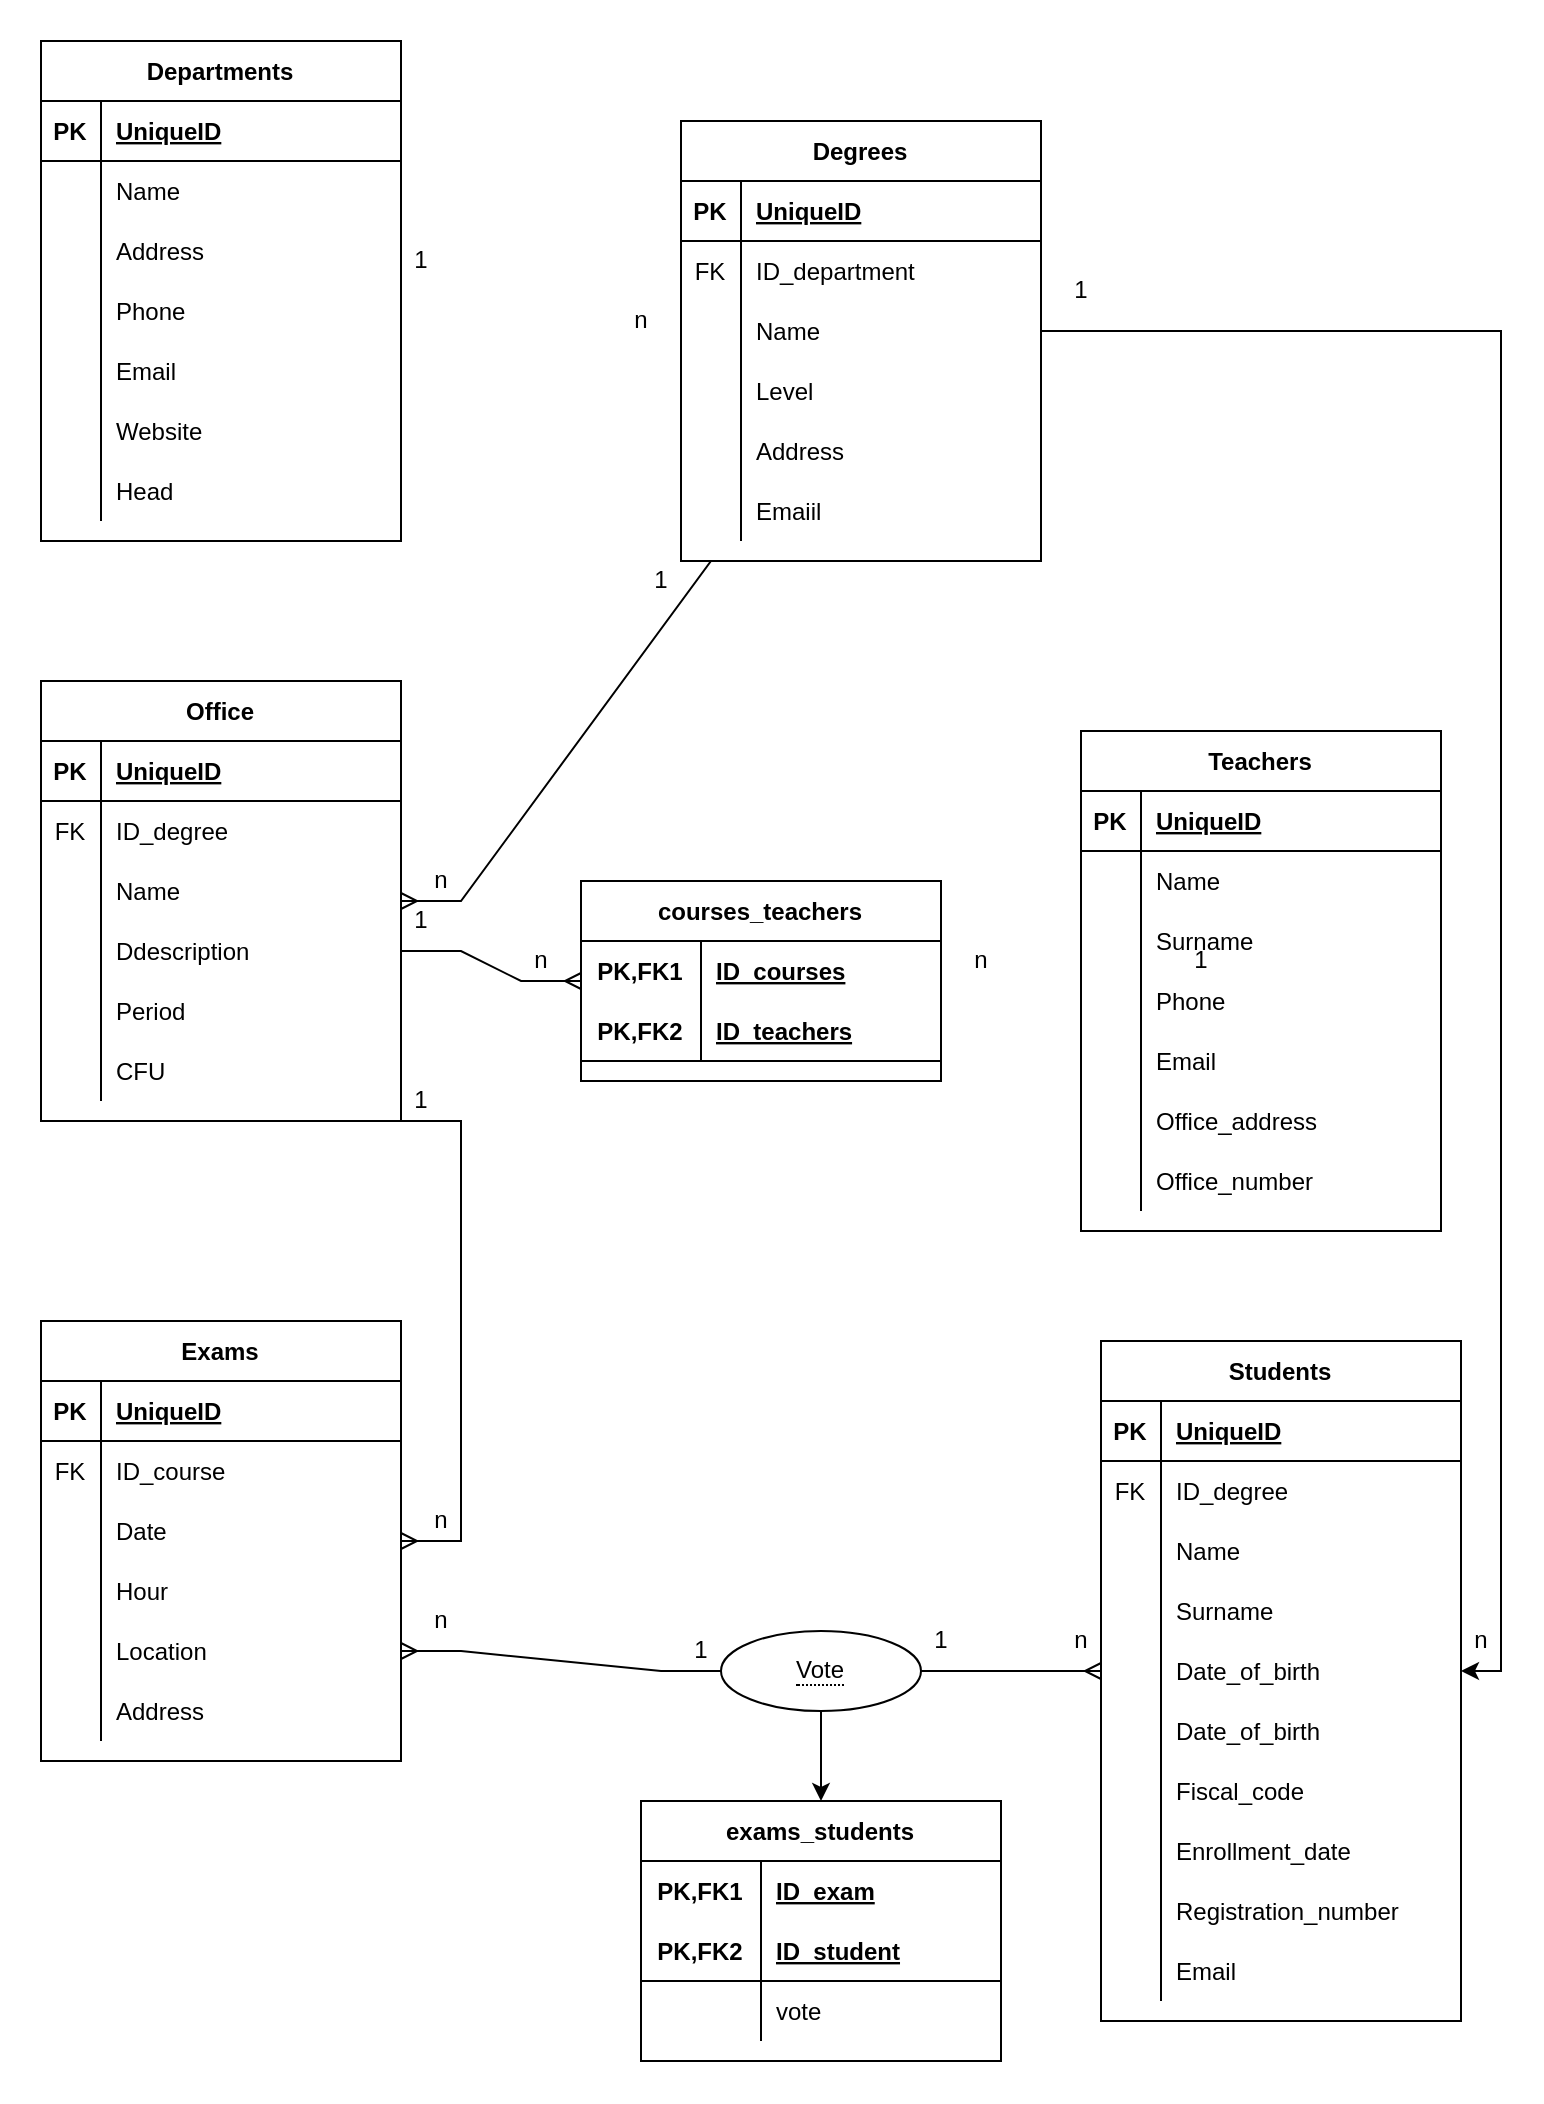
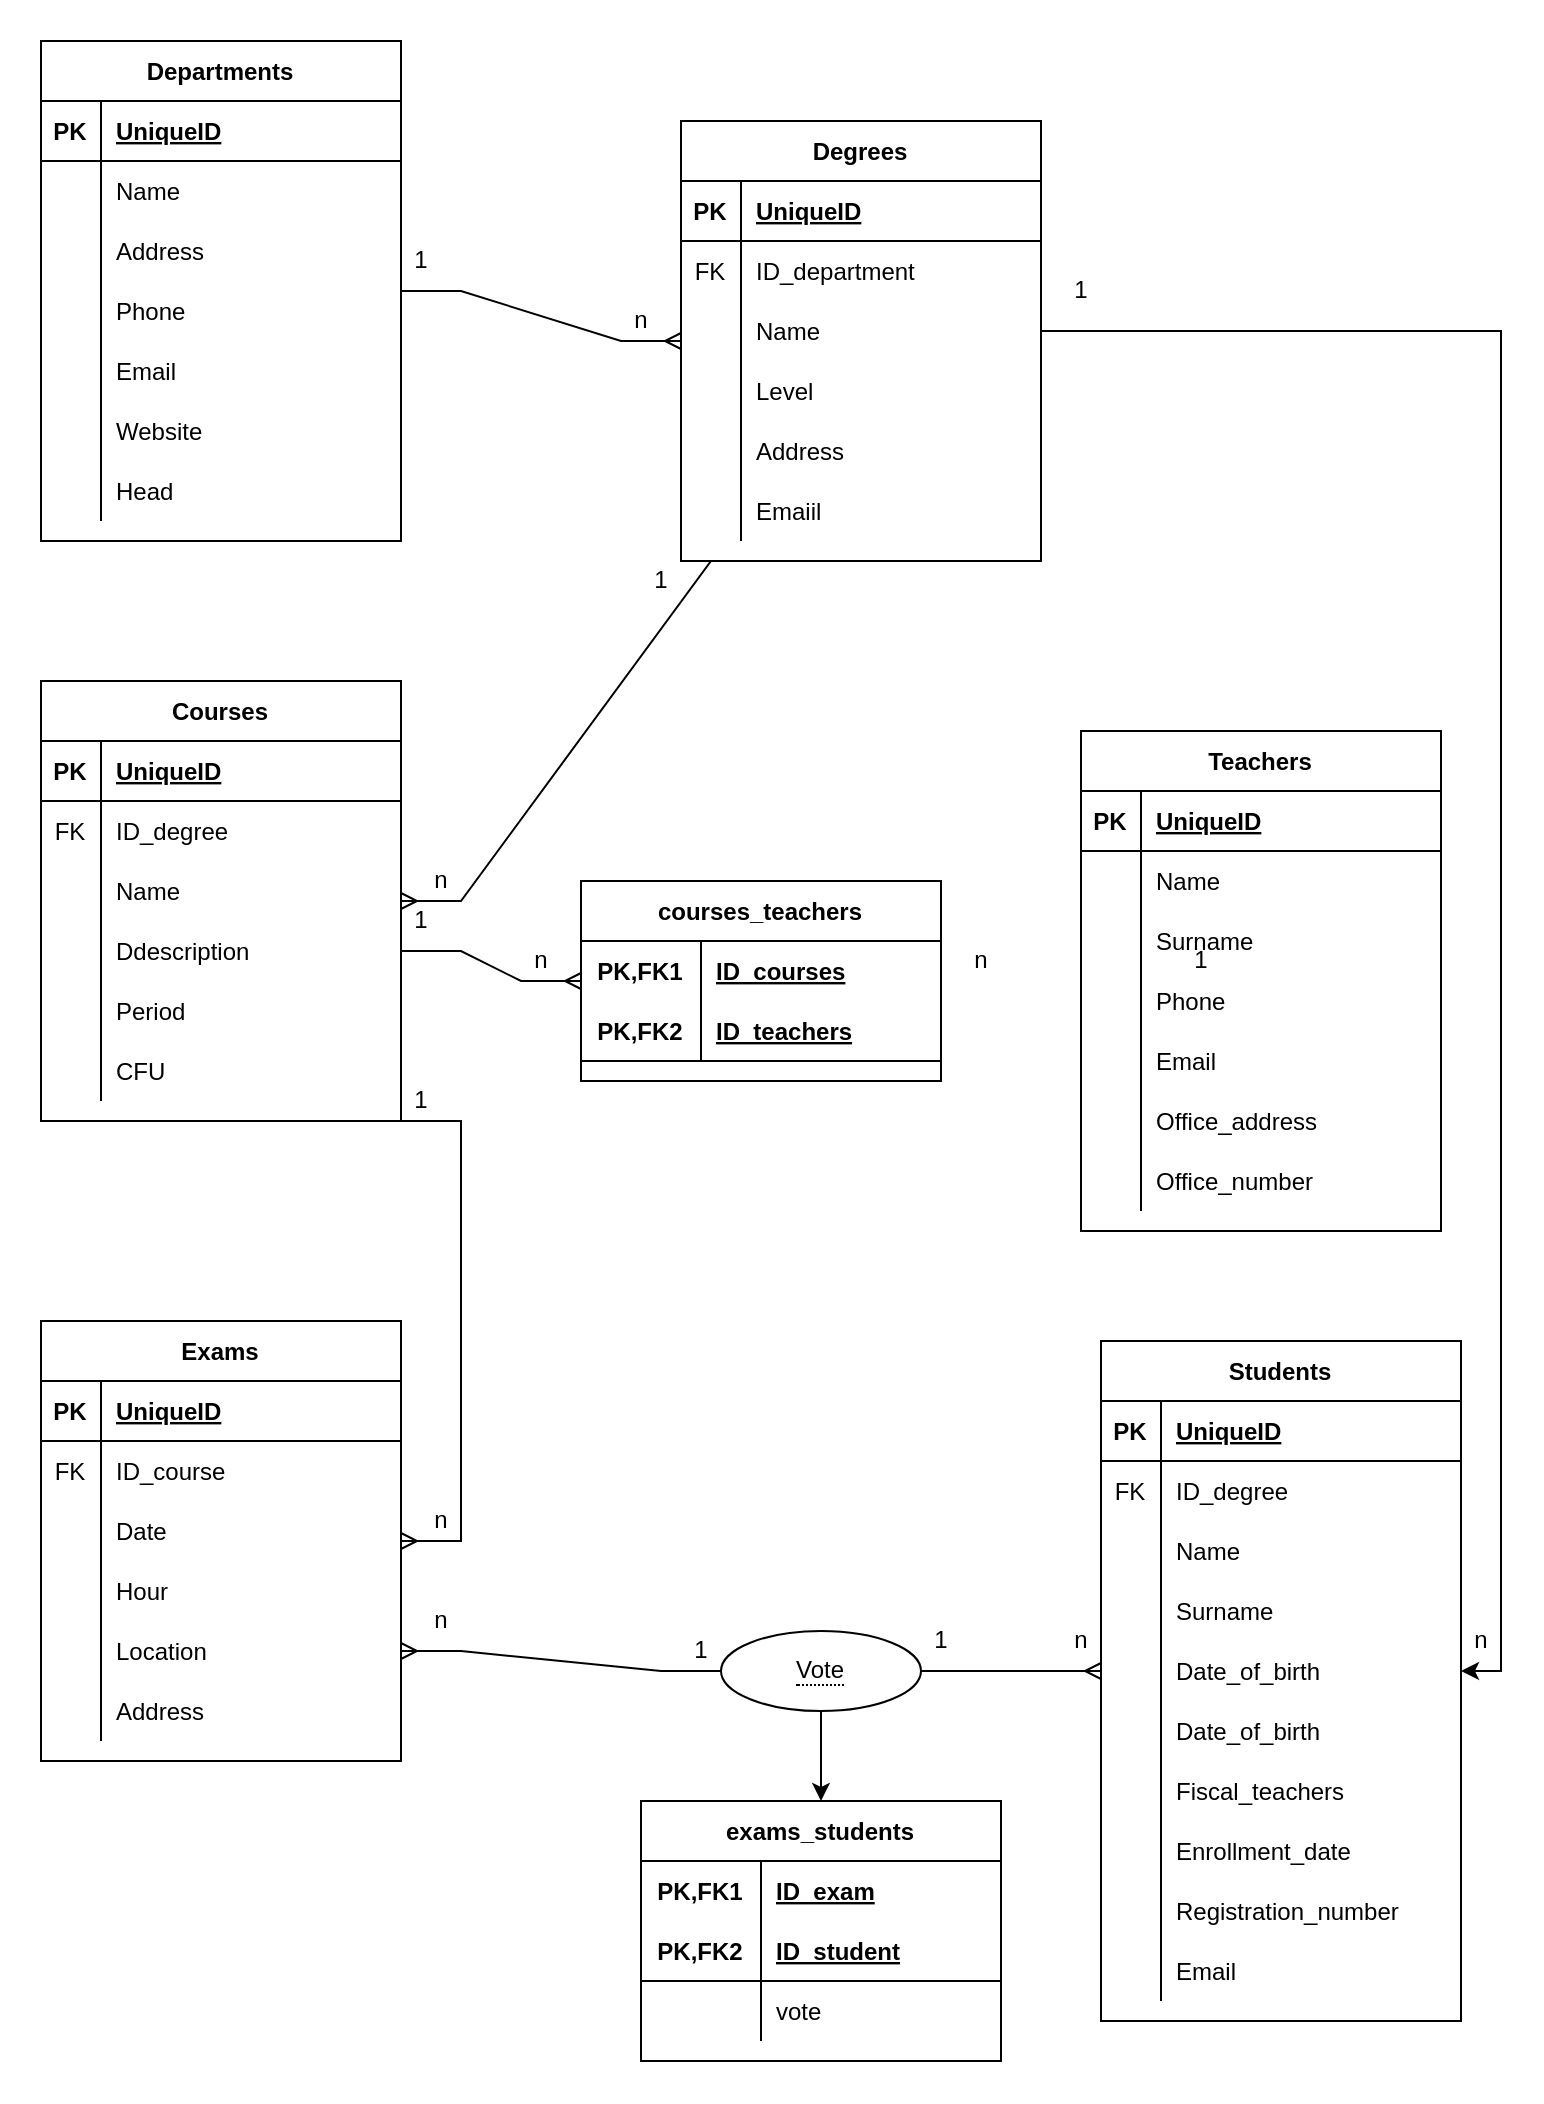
edge "Departments" -> "Degrees": added
node "Office": label "Office" -> "Courses"
node "Fiscal_code": label "Fiscal_code" -> "Fiscal_teachers"
